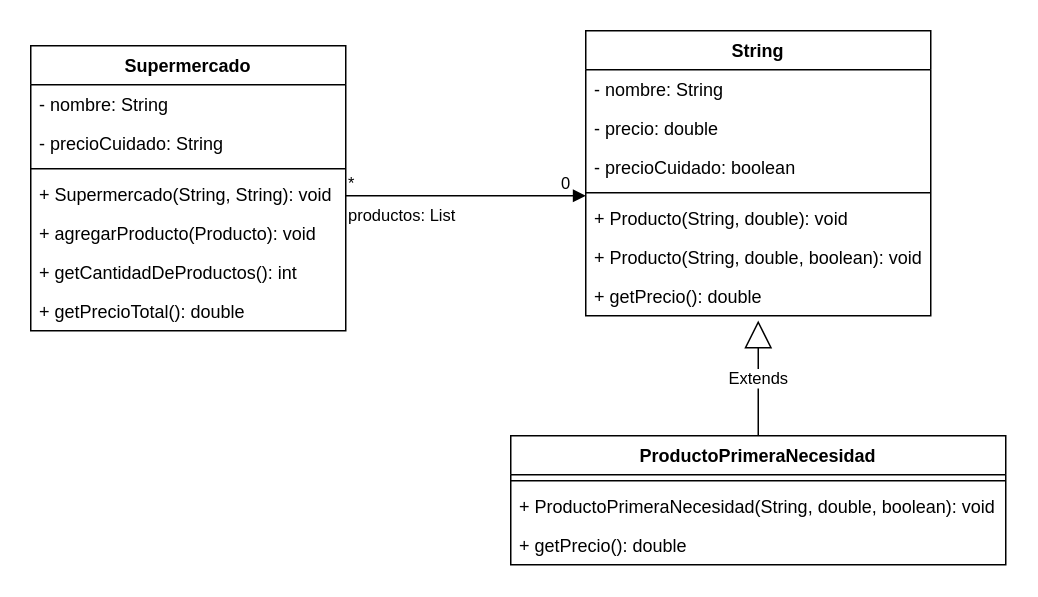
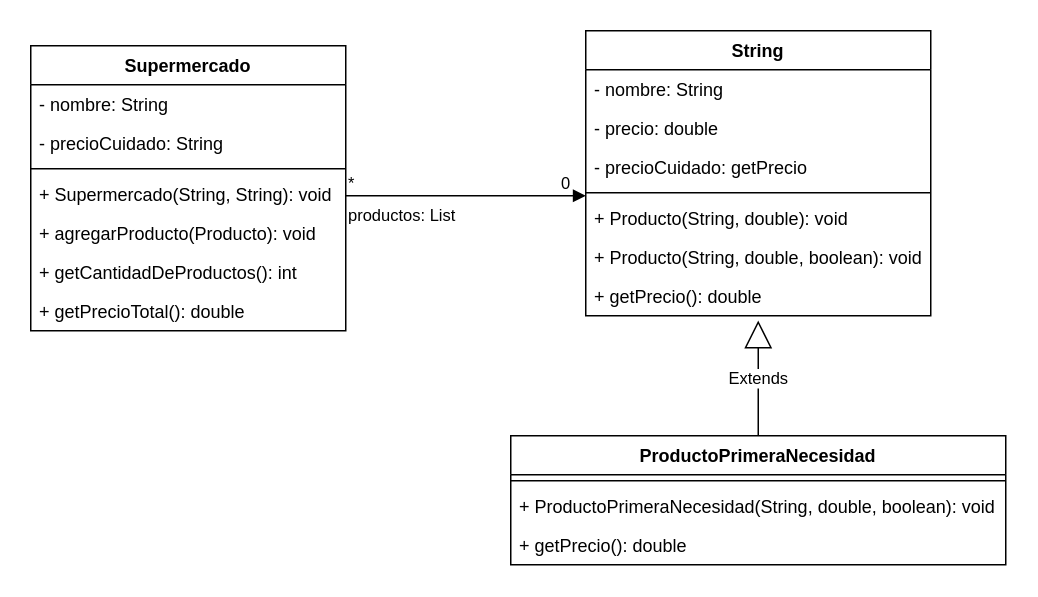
node "- precioCuidado: boolean": label "- precioCuidado: boolean" -> "- precioCuidado: getPrecio"
